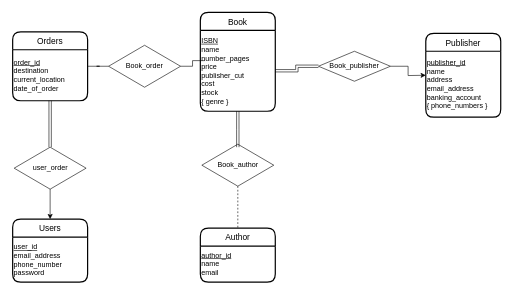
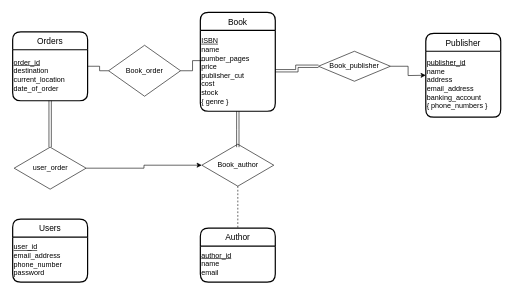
node "Book_order": size 72x42 -> 72x51
edge "user_order" -> "Users": now "user_order" -> "Book_author"
